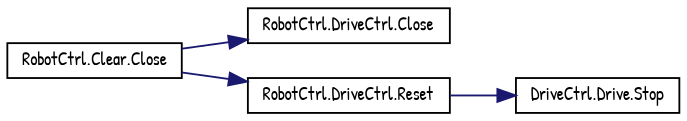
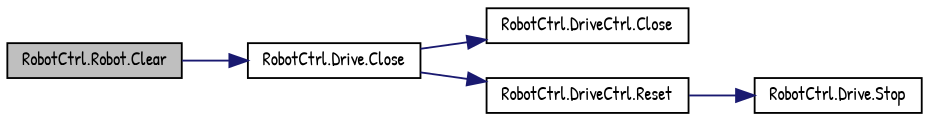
node "RobotCtrl.Robot.Clear": added
node "RobotCtrl.Clear.Close": label "RobotCtrl.Clear.Close" -> "RobotCtrl.Drive.Close"
node "DriveCtrl.Drive.Stop": label "DriveCtrl.Drive.Stop" -> "RobotCtrl.Drive.Stop"
